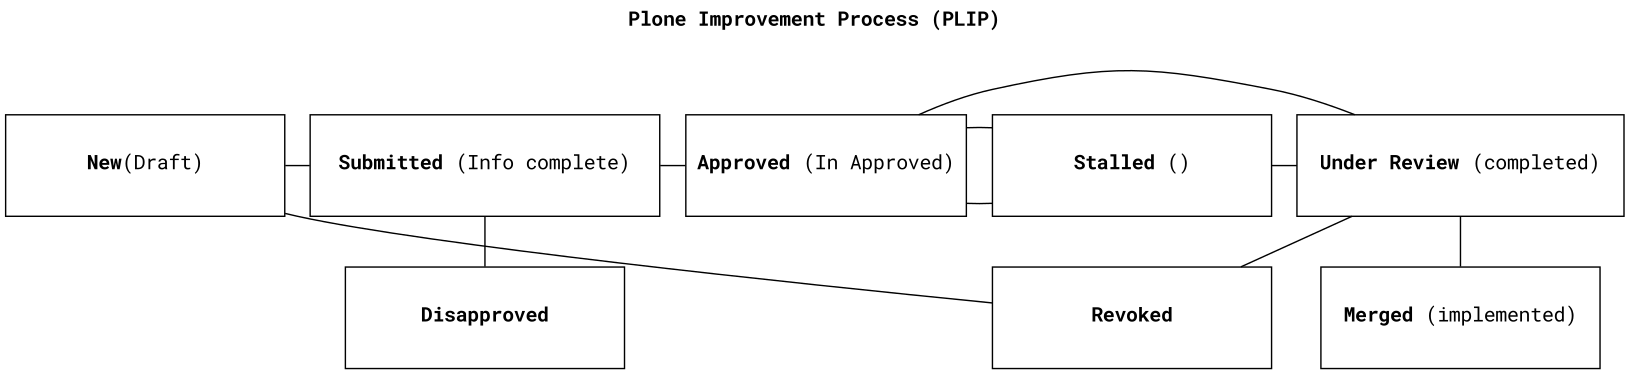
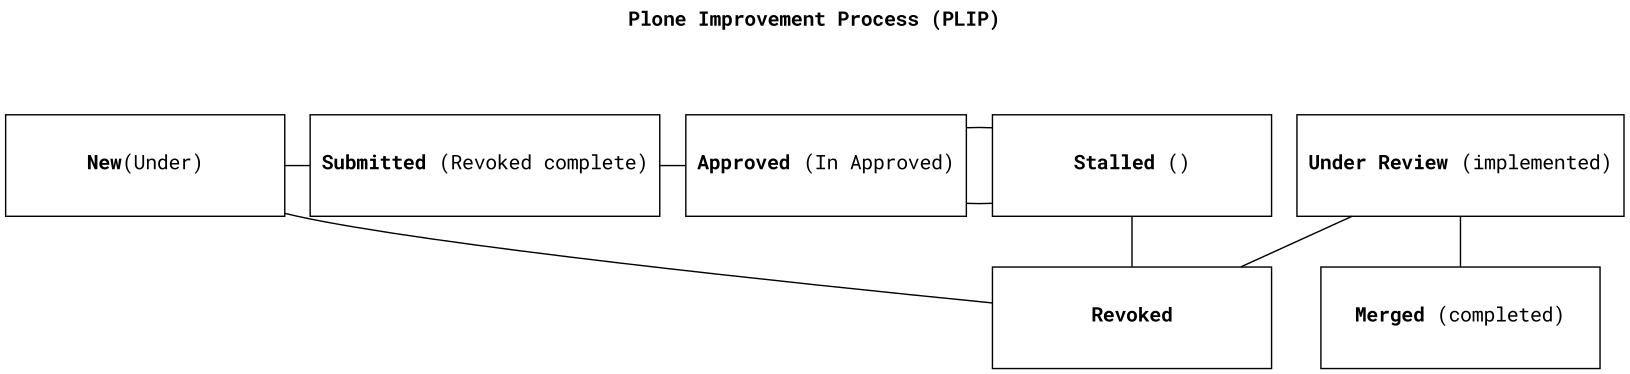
edge "Approved" -- "Under Review": removed
node "New": text "(Draft)" -> "(Under)"
node "Submitted": text "(Info complete)" -> "(Revoked complete)"
node "Under Review": text "(completed)" -> "(implemented)"
edge "Stalled" -- "Under Review": now "Stalled" -- "Revoked"
node "Merged": text "(implemented)" -> "(completed)"
node "Disapproved": removed
